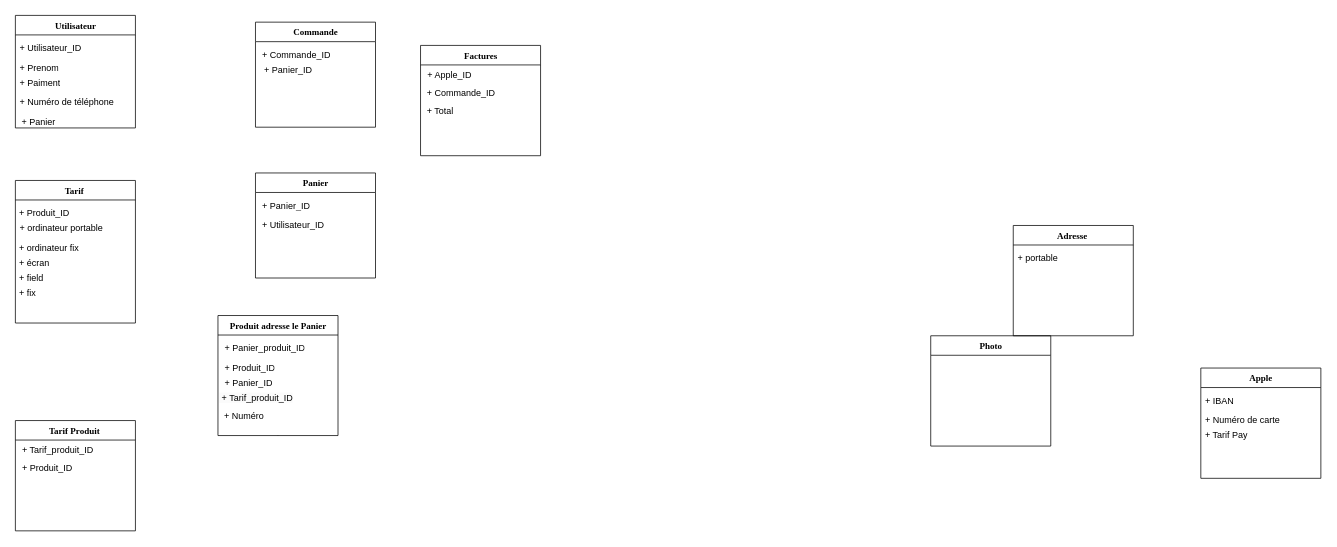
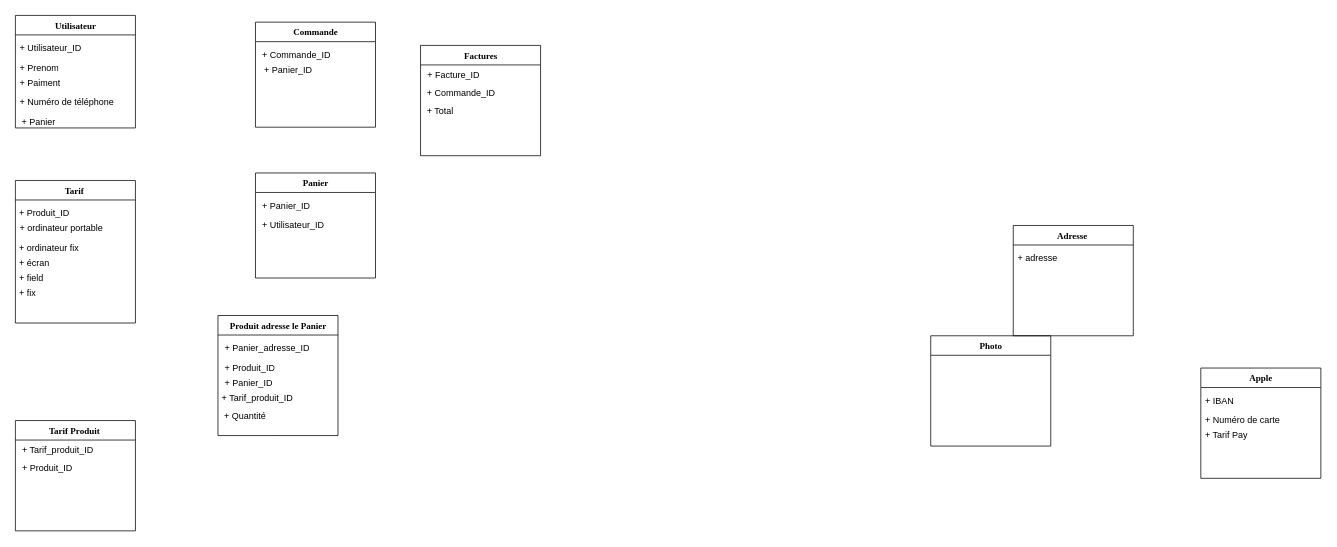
node "+ Apple_ID": label "+ Apple_ID" -> "+ Facture_ID"
node "+ portable": label "+ portable" -> "+ adresse"
node "+ Panier_produit_ID": label "+ Panier_produit_ID" -> "+ Panier_adresse_ID"
node "+ Numéro": label "+ Numéro" -> "+ Quantité"
